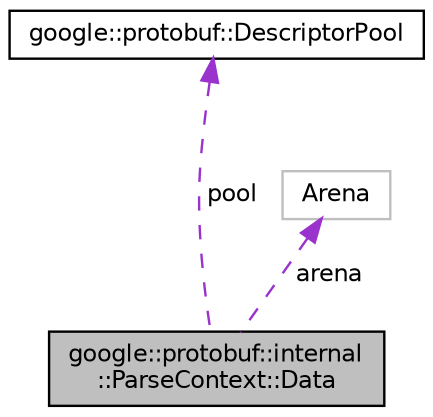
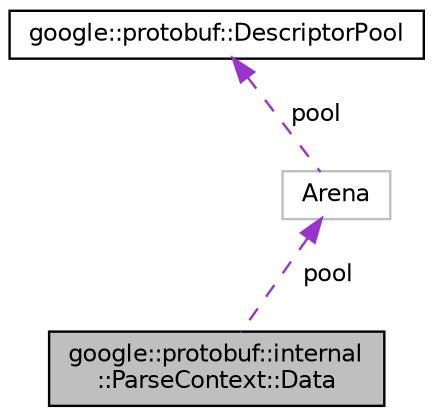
edge "google::protobuf::internal ::ParseContext::Data" -> "google::protobuf::DescriptorPool": now "Arena" -> "google::protobuf::DescriptorPool"
edge "google::protobuf::internal ::ParseContext::Data" -> "Arena": label " arena" -> " pool"
